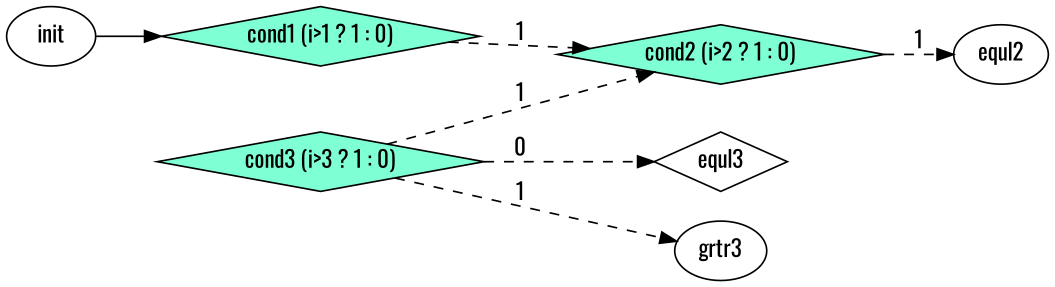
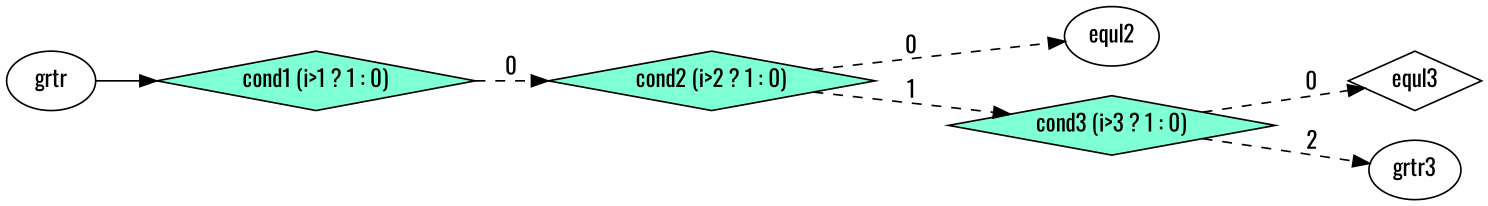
edge "cond1 (i>1 ? 1 : 0)" -> "cond2 (i>2 ? 1 : 0)": label "1" -> "0"
node "init": label "init" -> "grtr"
edge "cond2 (i>2 ? 1 : 0)" -> "equl2": label "1" -> "0"
edge "cond3 (i>3 ? 1 : 0)" -> "cond2 (i>2 ? 1 : 0)": reversed
edge "cond3 (i>3 ? 1 : 0)" -> "grtr3": label "1" -> "2"
